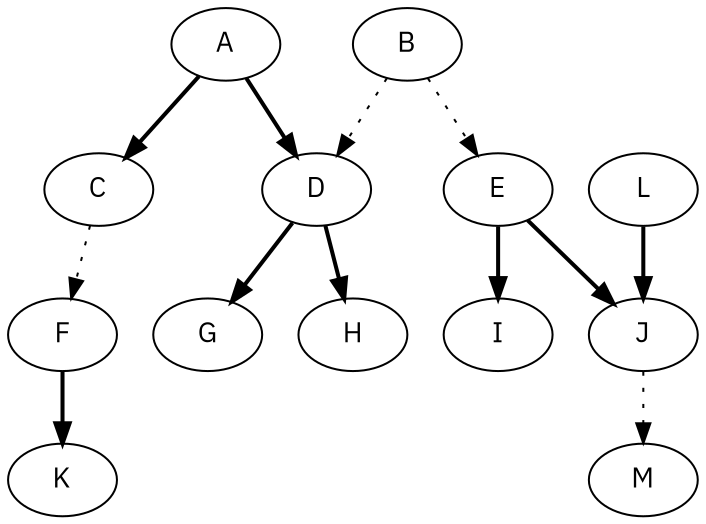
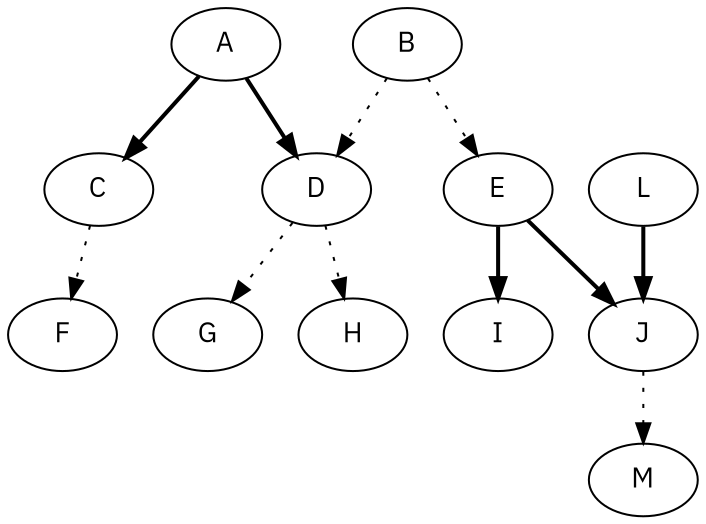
edge "D" -> "H": style bold -> dotted
edge "D" -> "G": style bold -> dotted
node "K": removed
